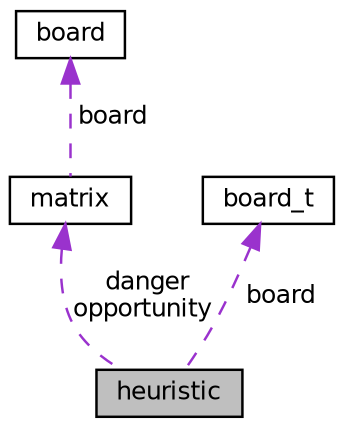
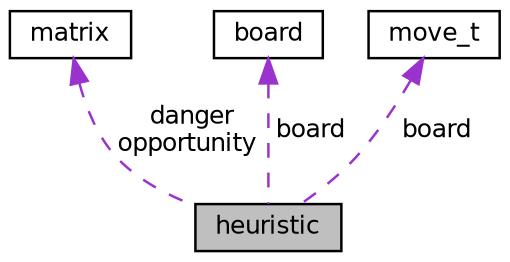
edge "matrix" -> "board": now "heuristic" -> "board"
node "board_t": label "board_t" -> "move_t"
